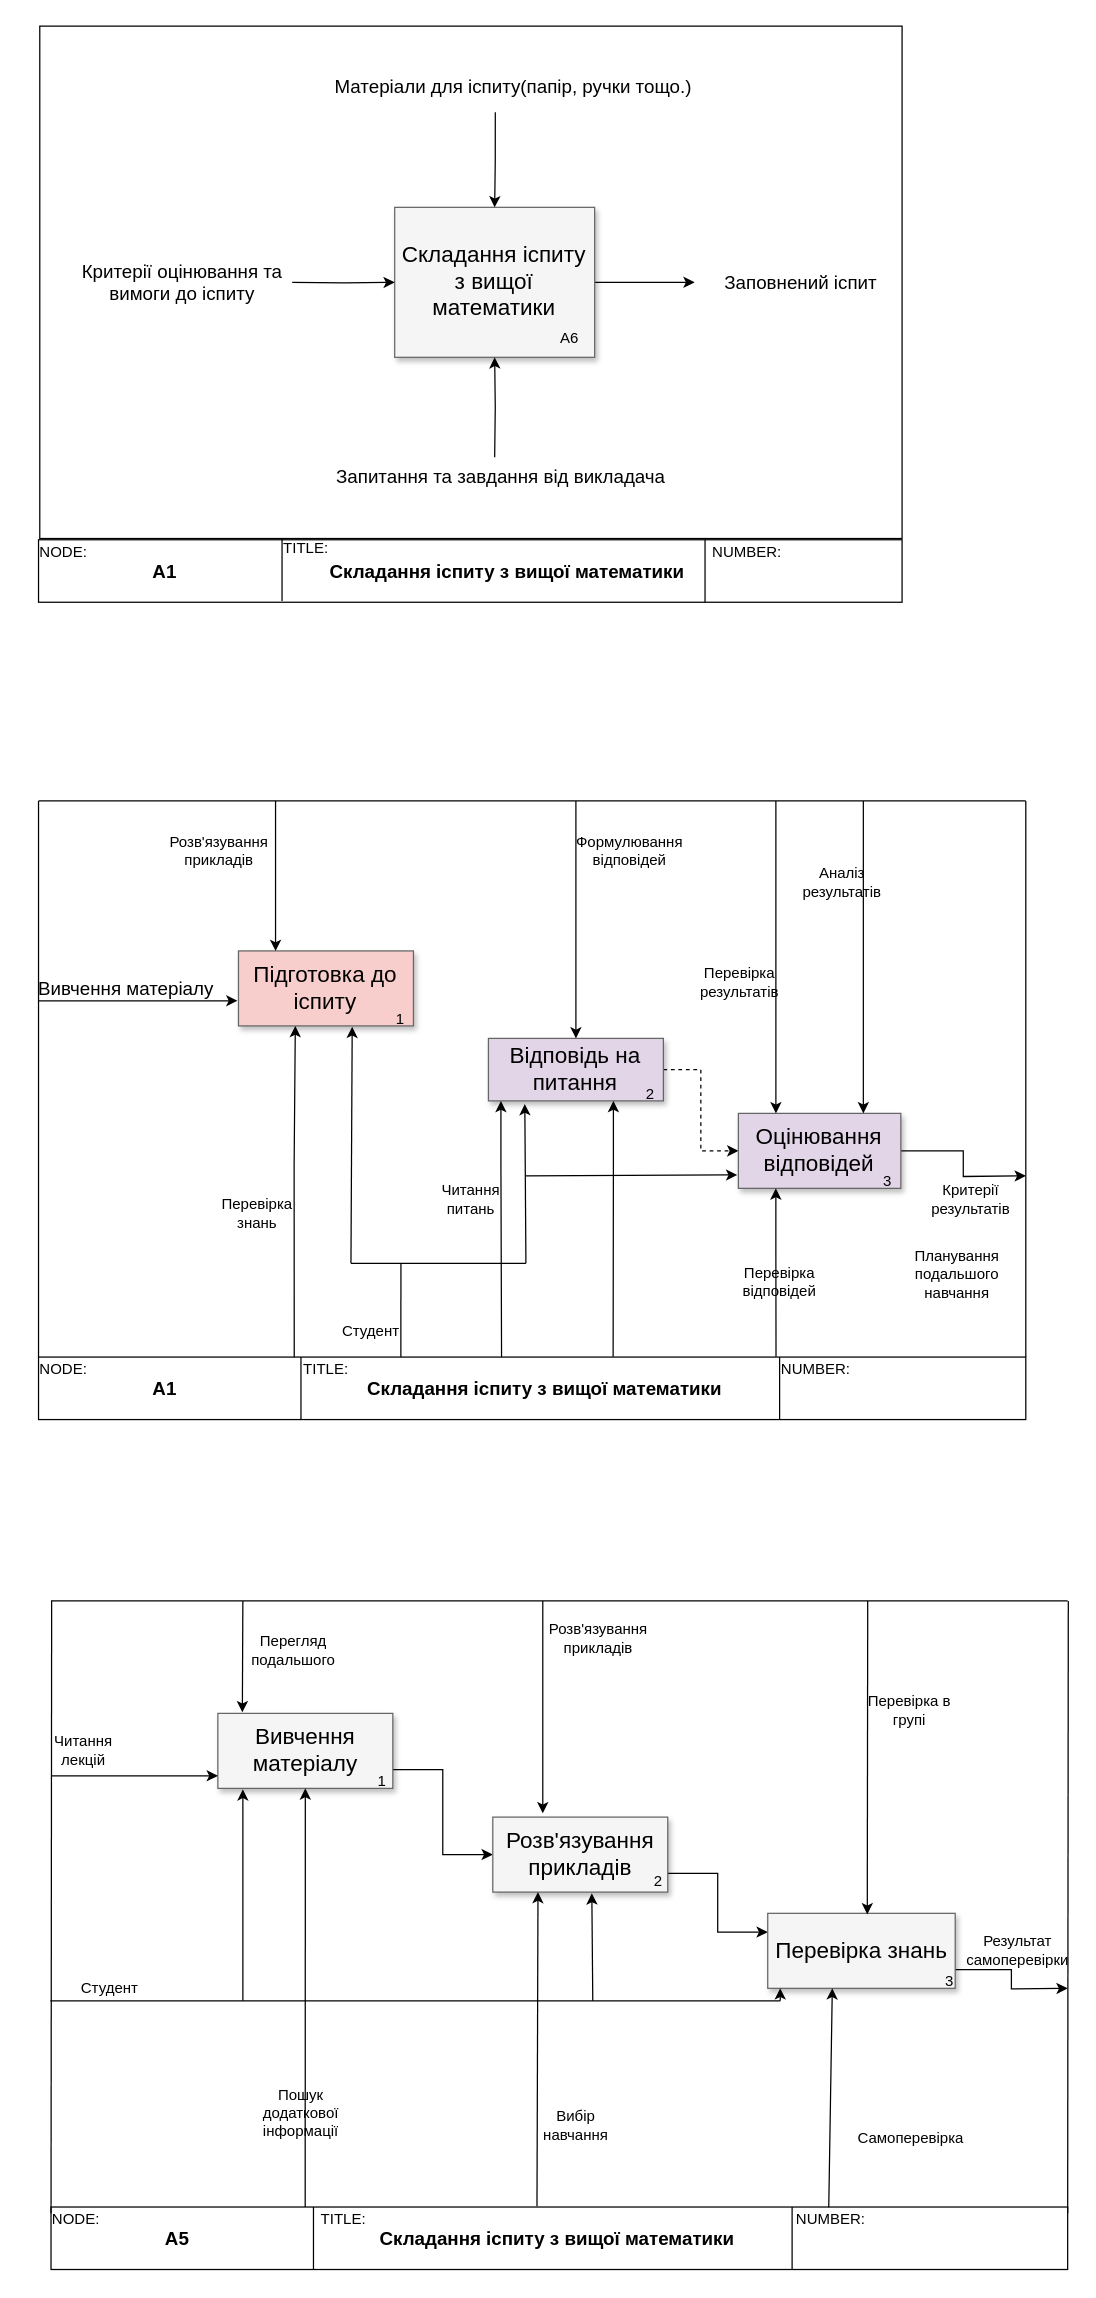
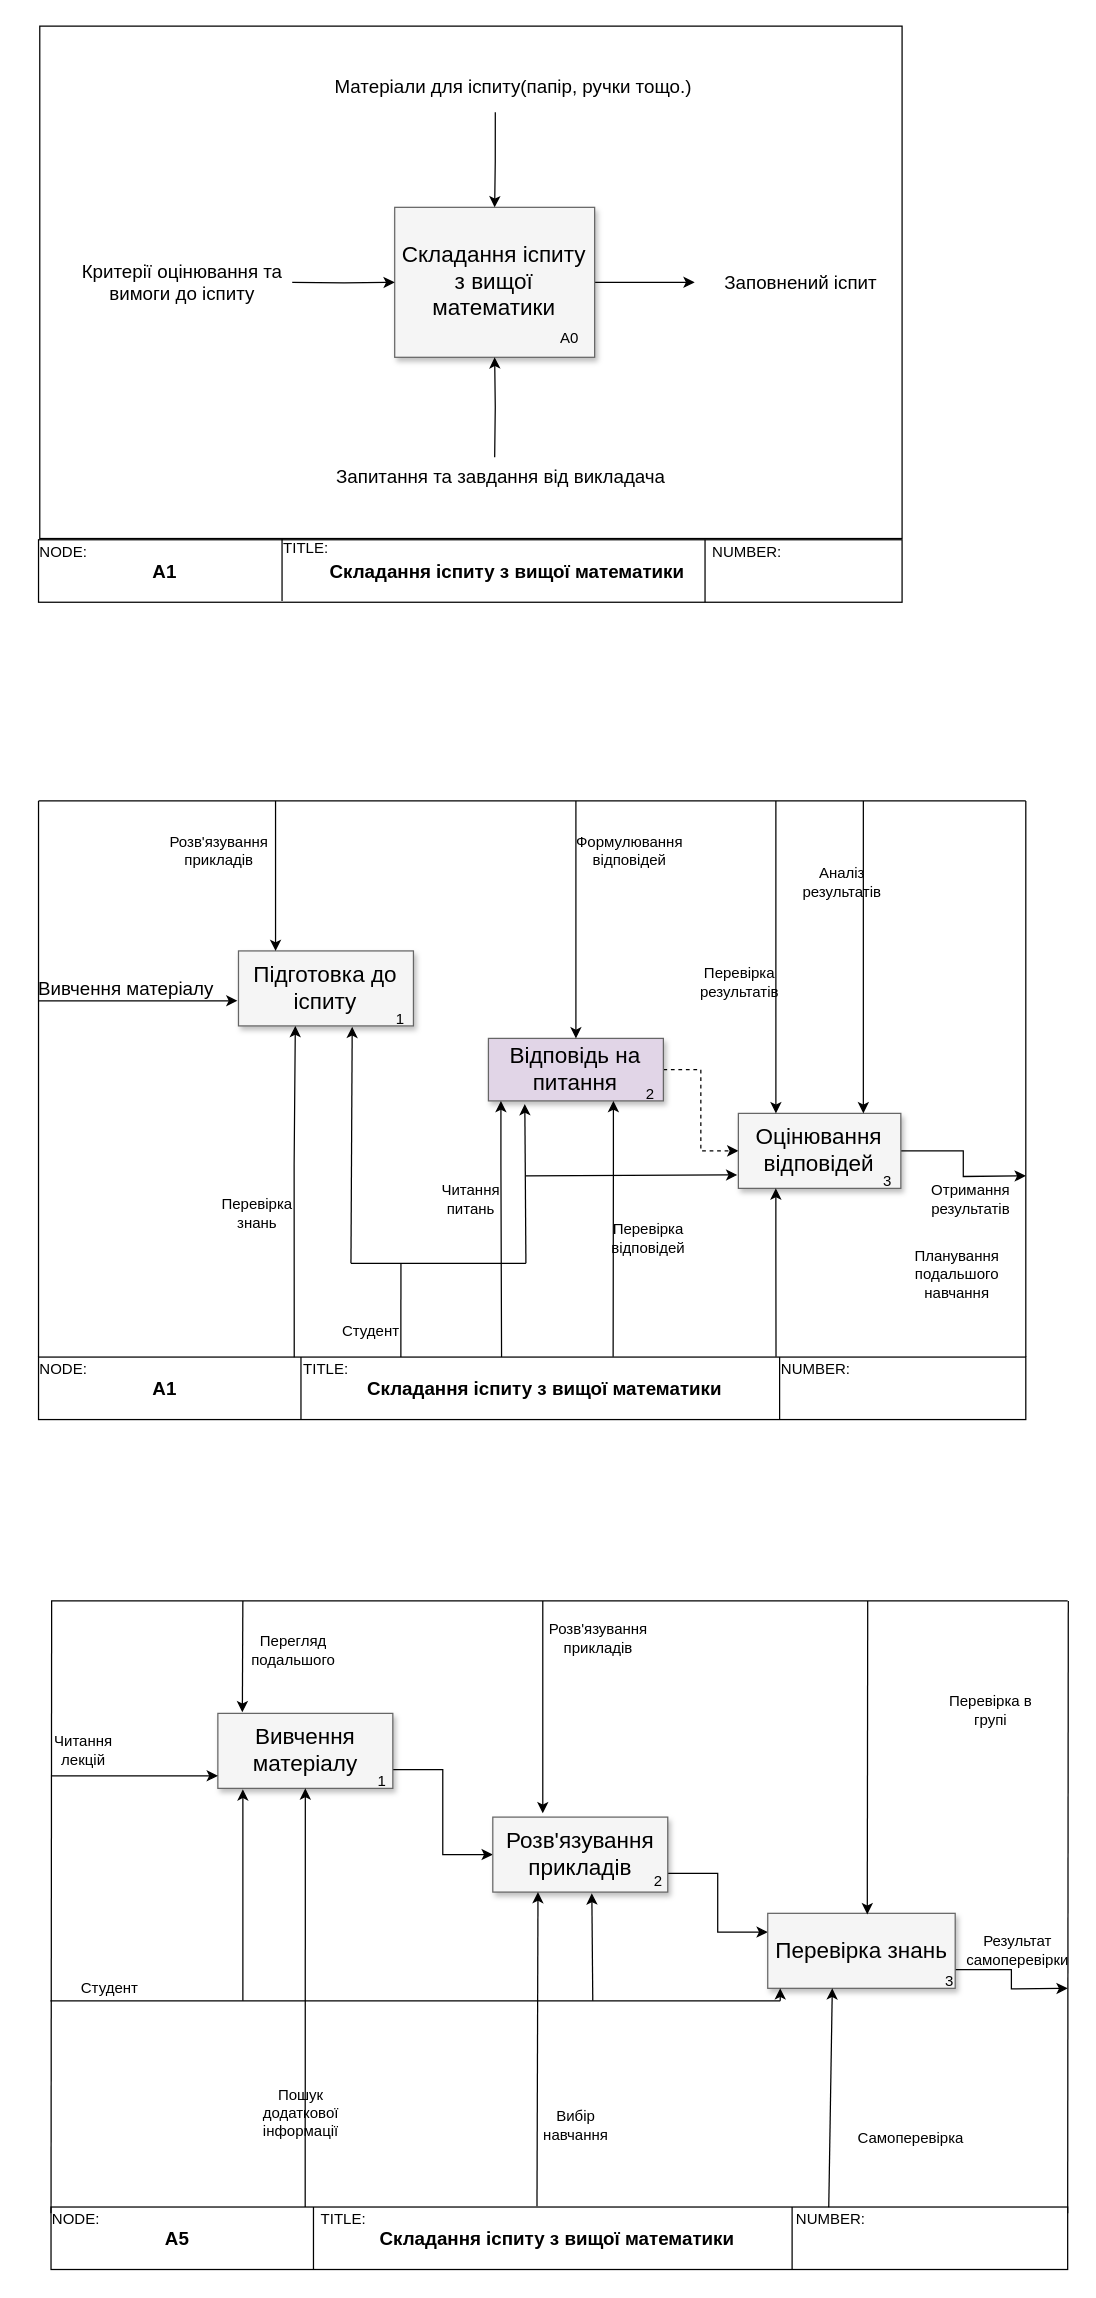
node "А6": label "А6" -> "А0"
node "Підготовка до іспиту": fillcolor #f8cecc -> #f5f5f5
node "Оцінювання відповідей": fillcolor #e1d5e7 -> #f5f5f5
node "Критерії результатів": label "Критерії результатів" -> "Отримання результатів"
node "Перевірка відповідей": moved (780, 1282) -> (649, 1238)
node "Перевірка в групі": moved (910, 1711) -> (991, 1711)
